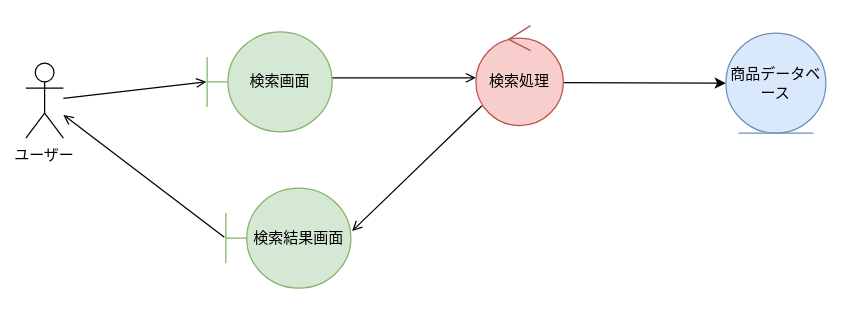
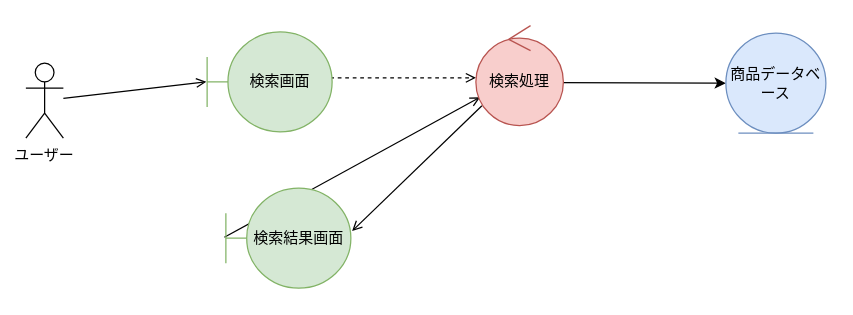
edge "検索画面" -> "検索処理": style solid -> dashed
edge "検索結果画面" -> "ユーザー": now "検索結果画面" -> "検索処理"
